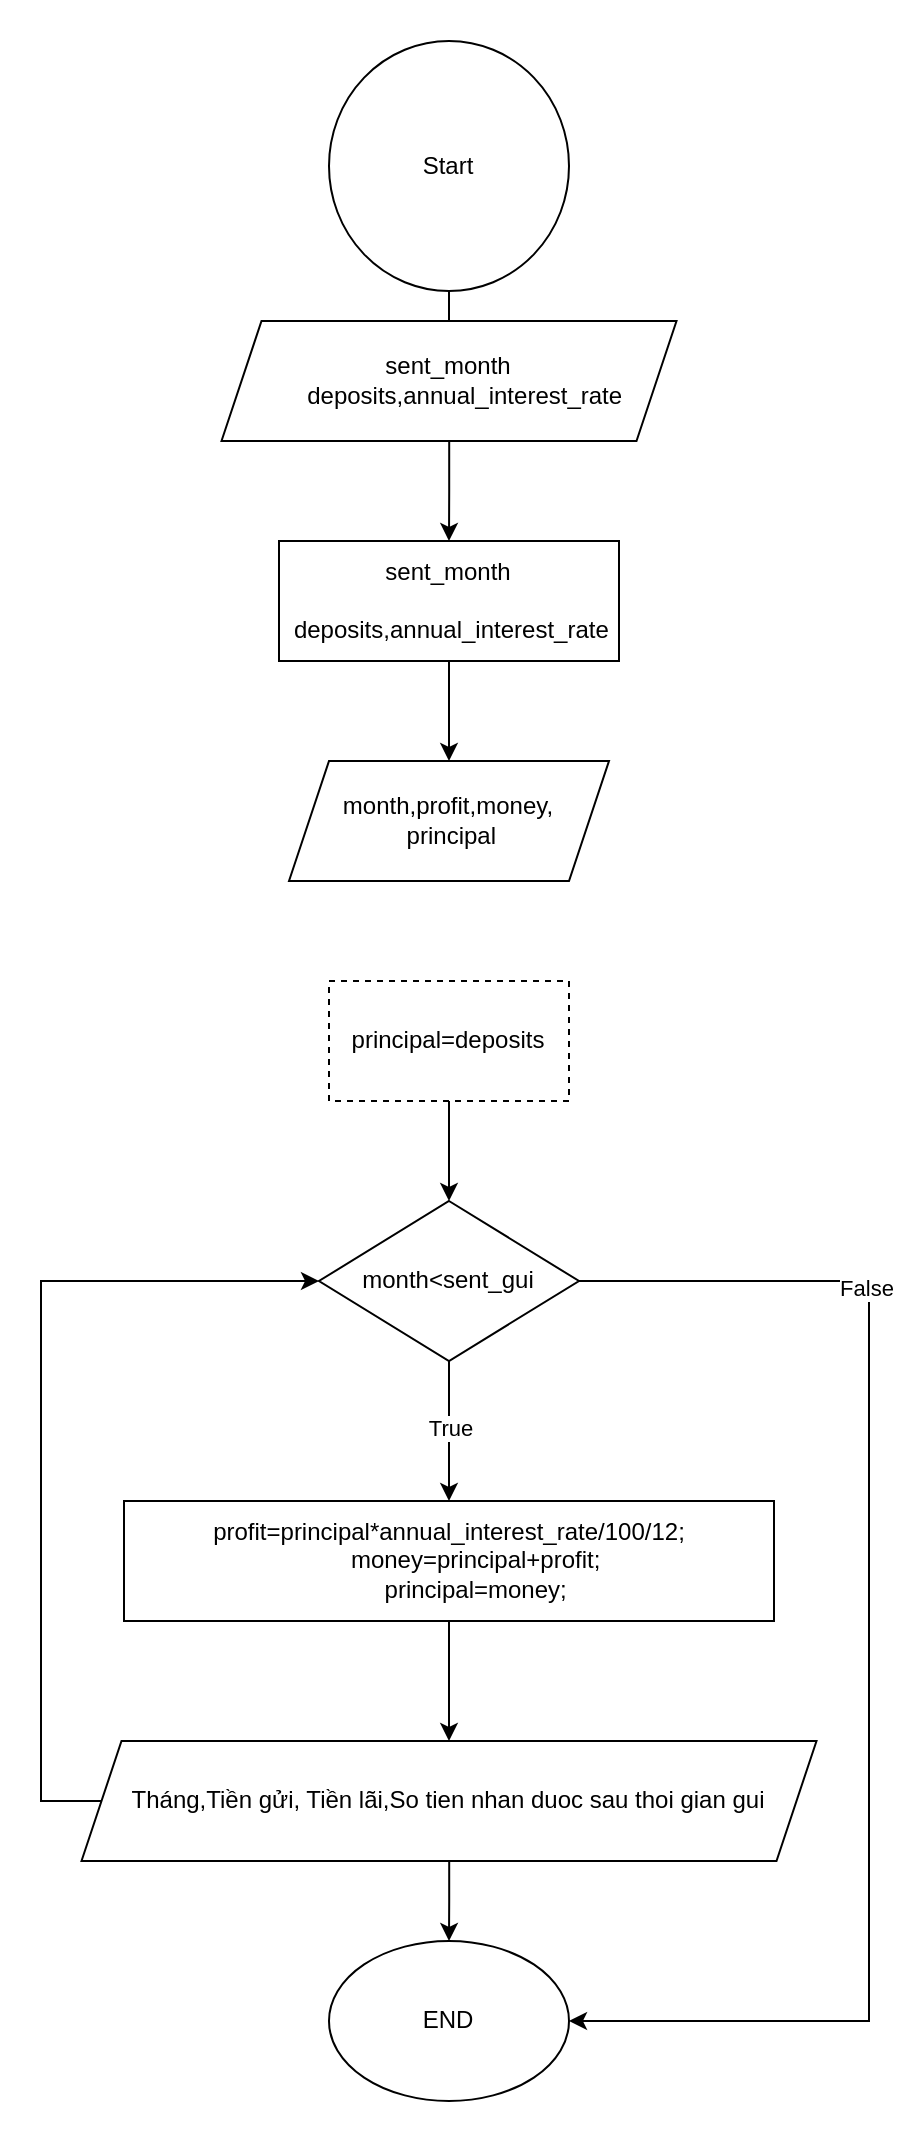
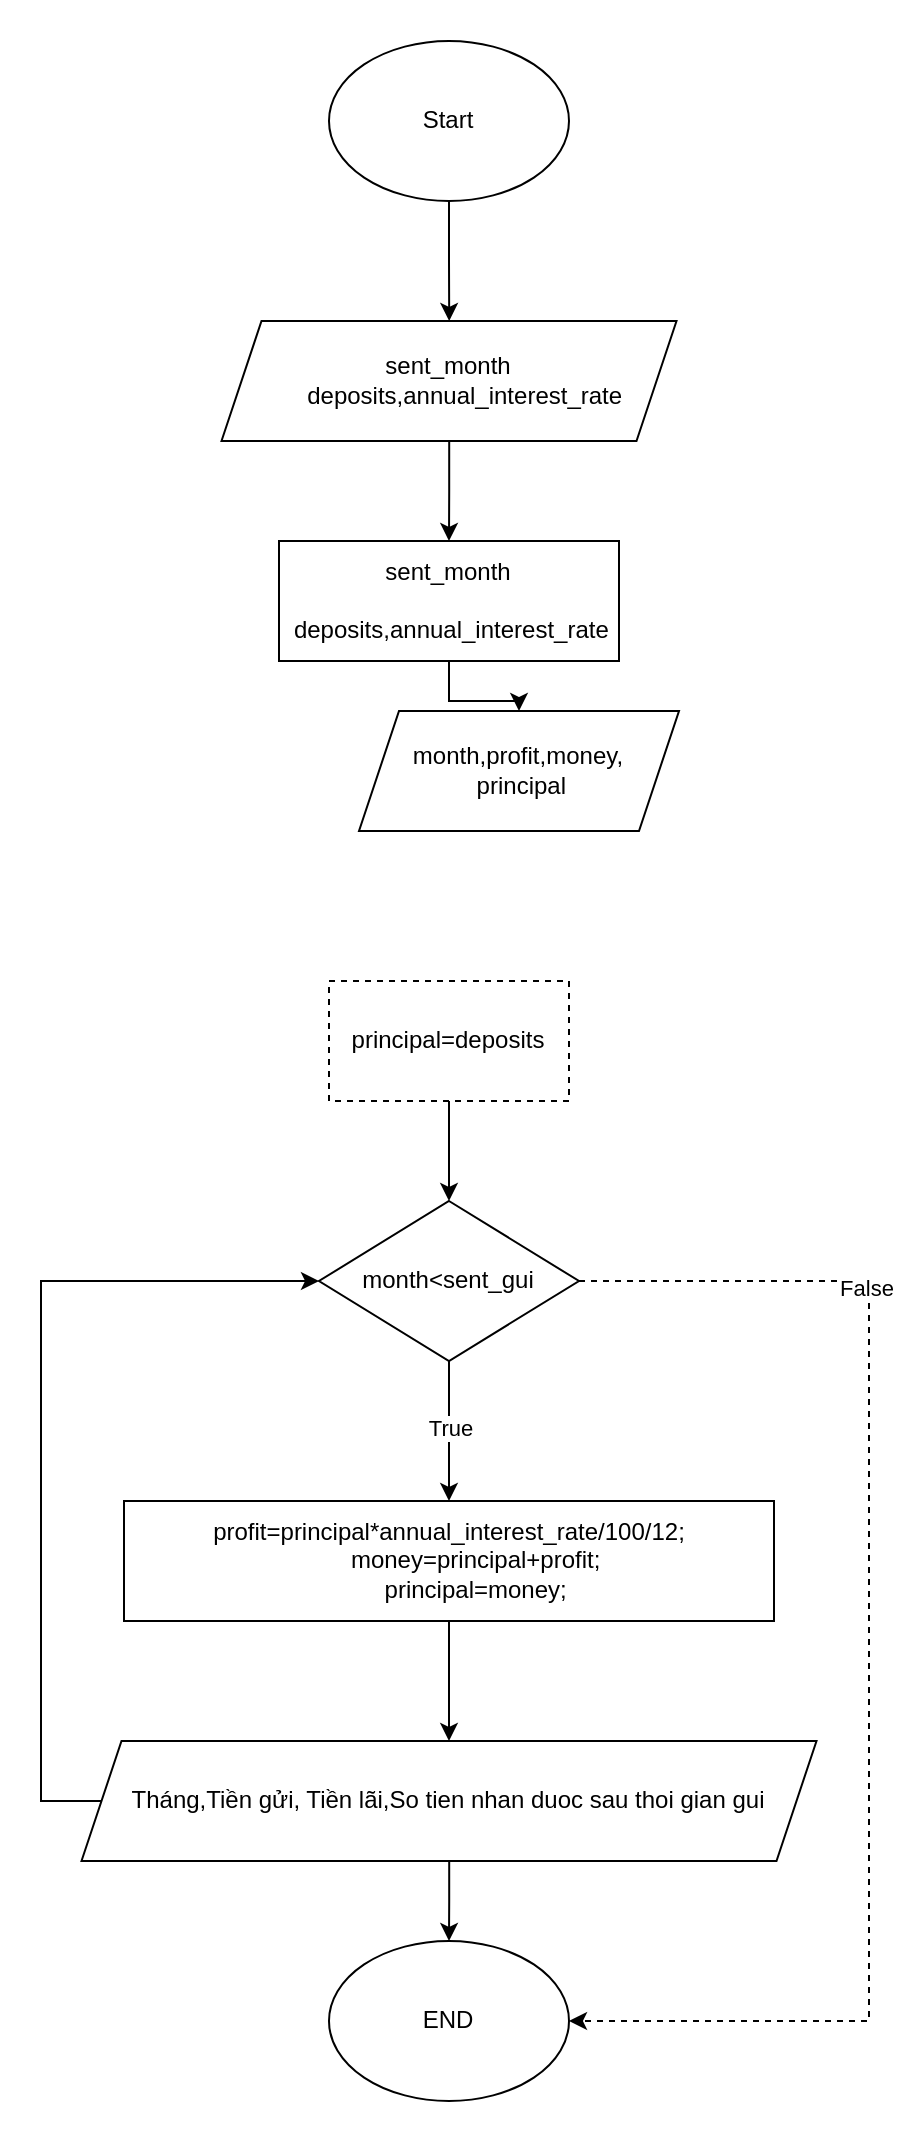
node "Start": size 240x250 -> 240x160
node "month,profit,money, principal": moved (449, 821) -> (519, 771)
edge "month<sent_gui" -> "END": style solid -> dashed
